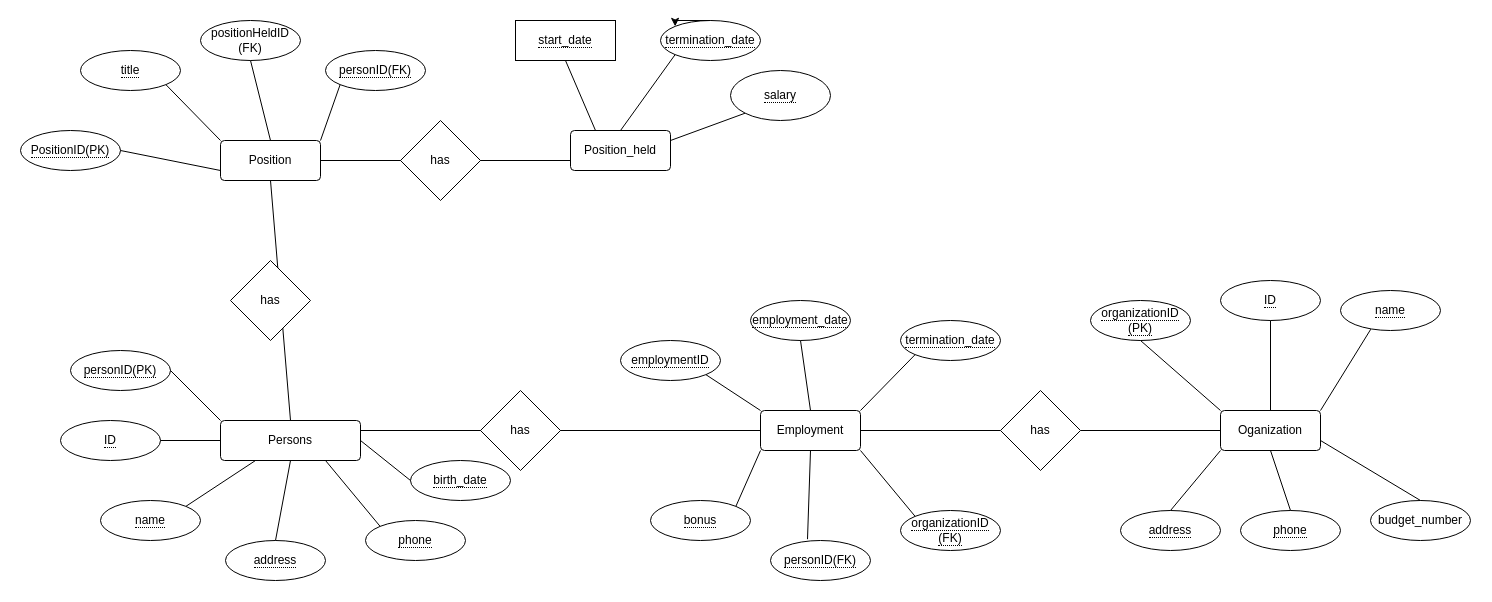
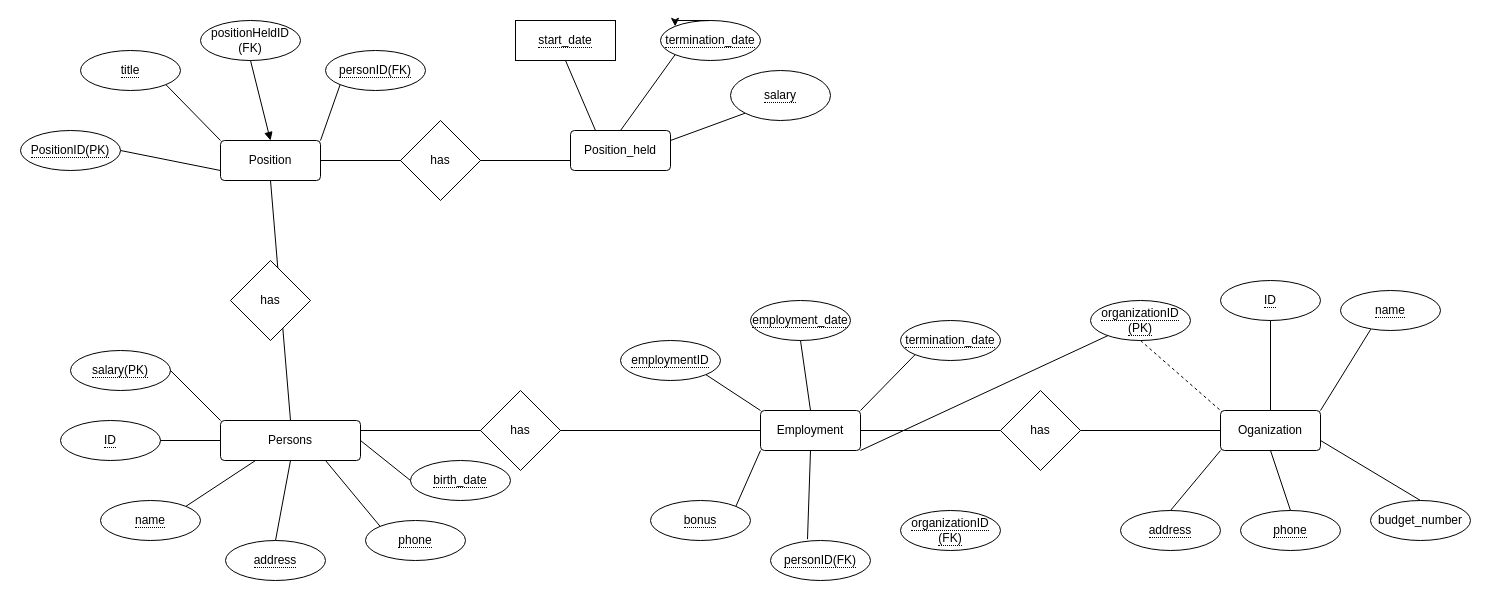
edge "positionHeldID (FK)" -- "Position": arrowhead none -> block
node "personID(PK)": label "personID(PK)" -> "salary(PK)"
edge "organizationID (PK)" -- "Oganization": style solid -> dashed
edge "Employment" -- "organizationID (FK)": now "Employment" -- "organizationID (PK)"
